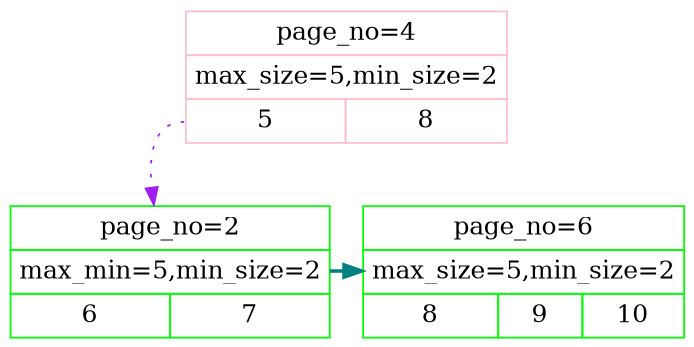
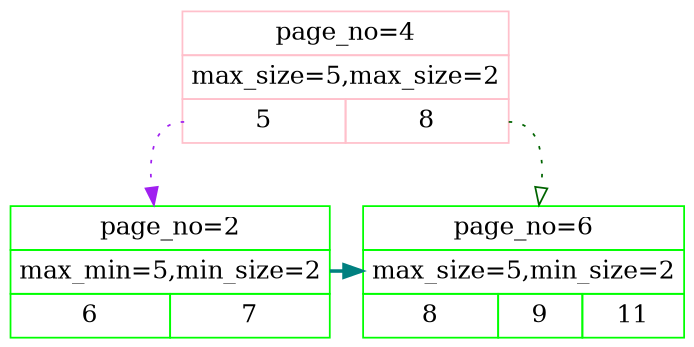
node "page_no=4": text "max_size=5,min_size=2" -> "max_size=5,max_size=2"
edge "page_no=4" -> "page_no=6": added
node "page_no=6": text "10" -> "11"
